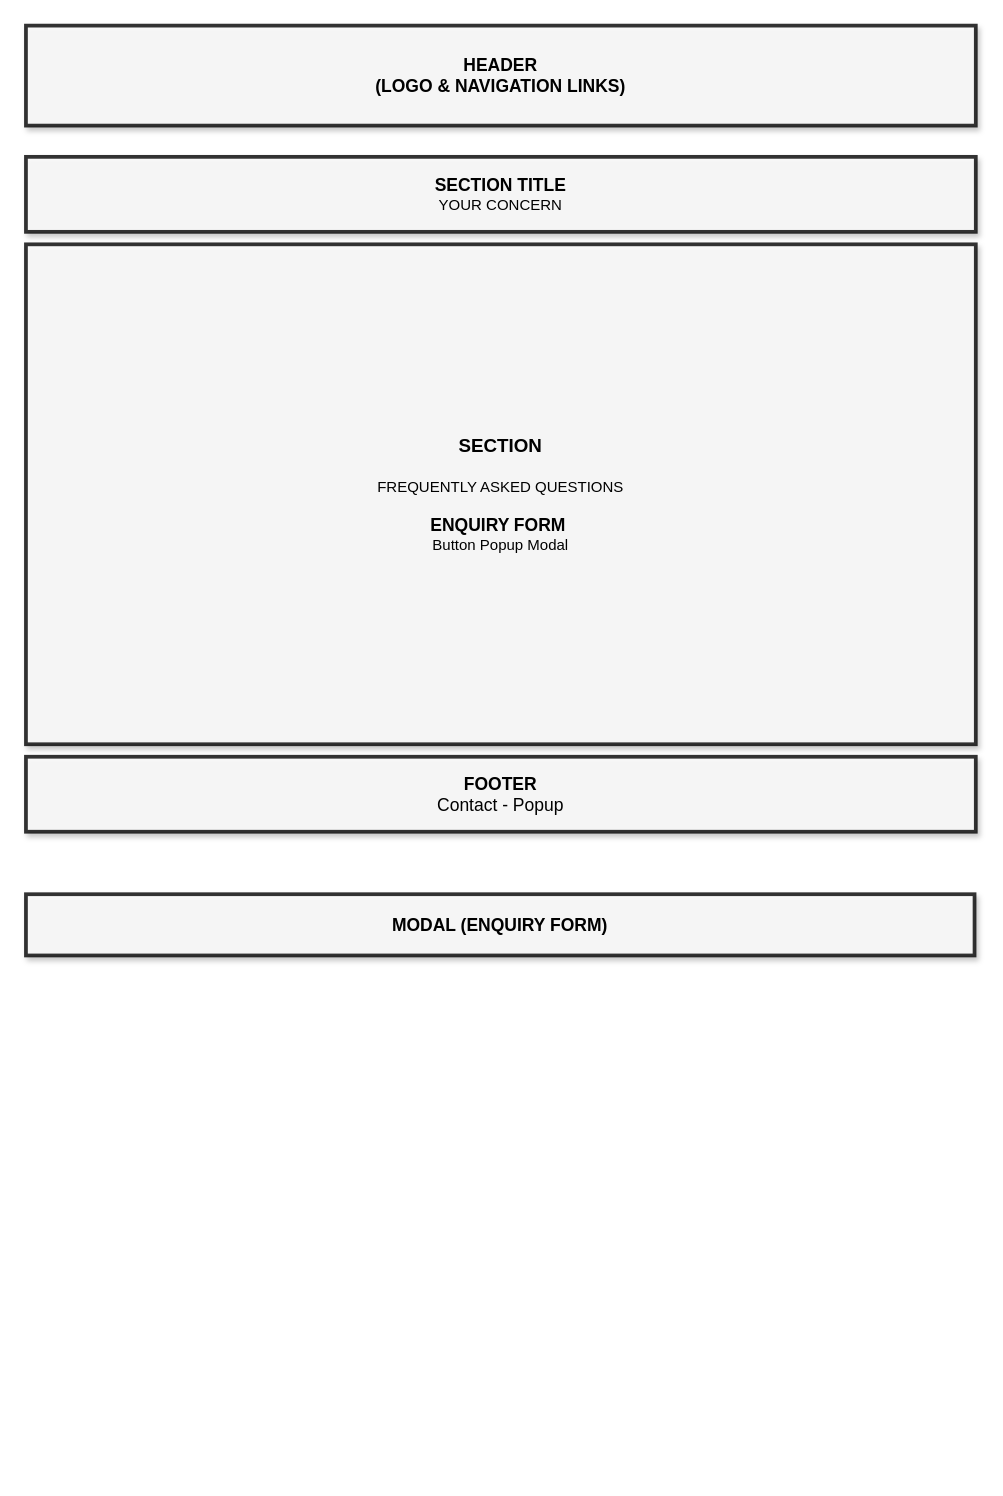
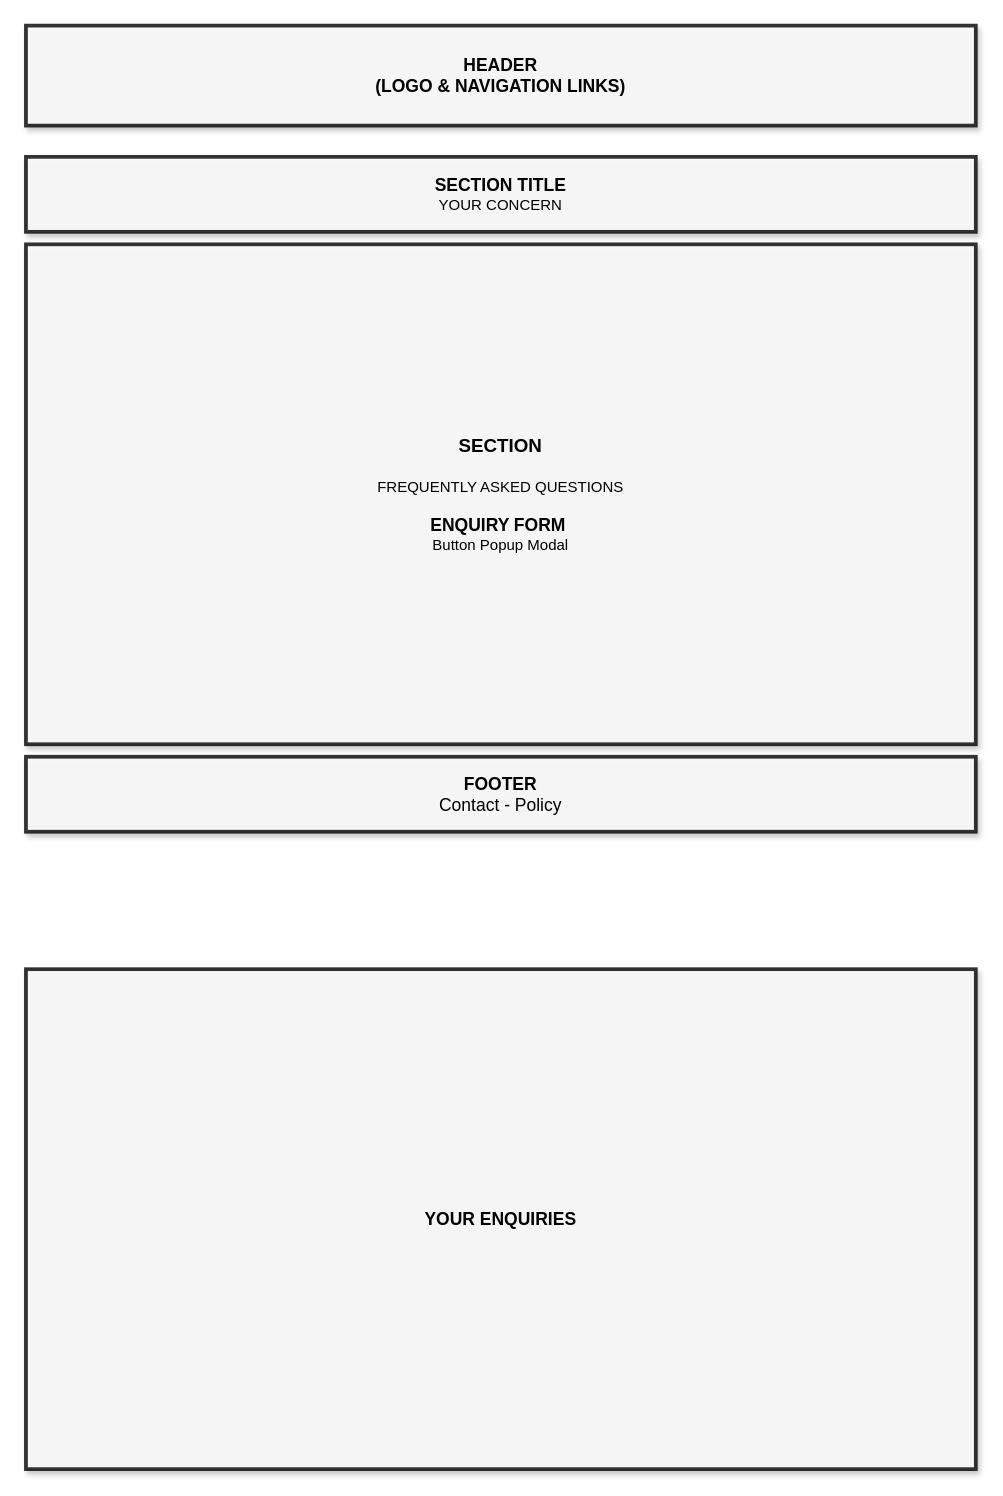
node "FOOTER Contact - Popup": label "FOOTER Contact - Popup" -> "FOOTER Contact - Policy"
node "MODAL (ENQUIRY FORM)": removed
node "YOUR ENQUIRIES": added
